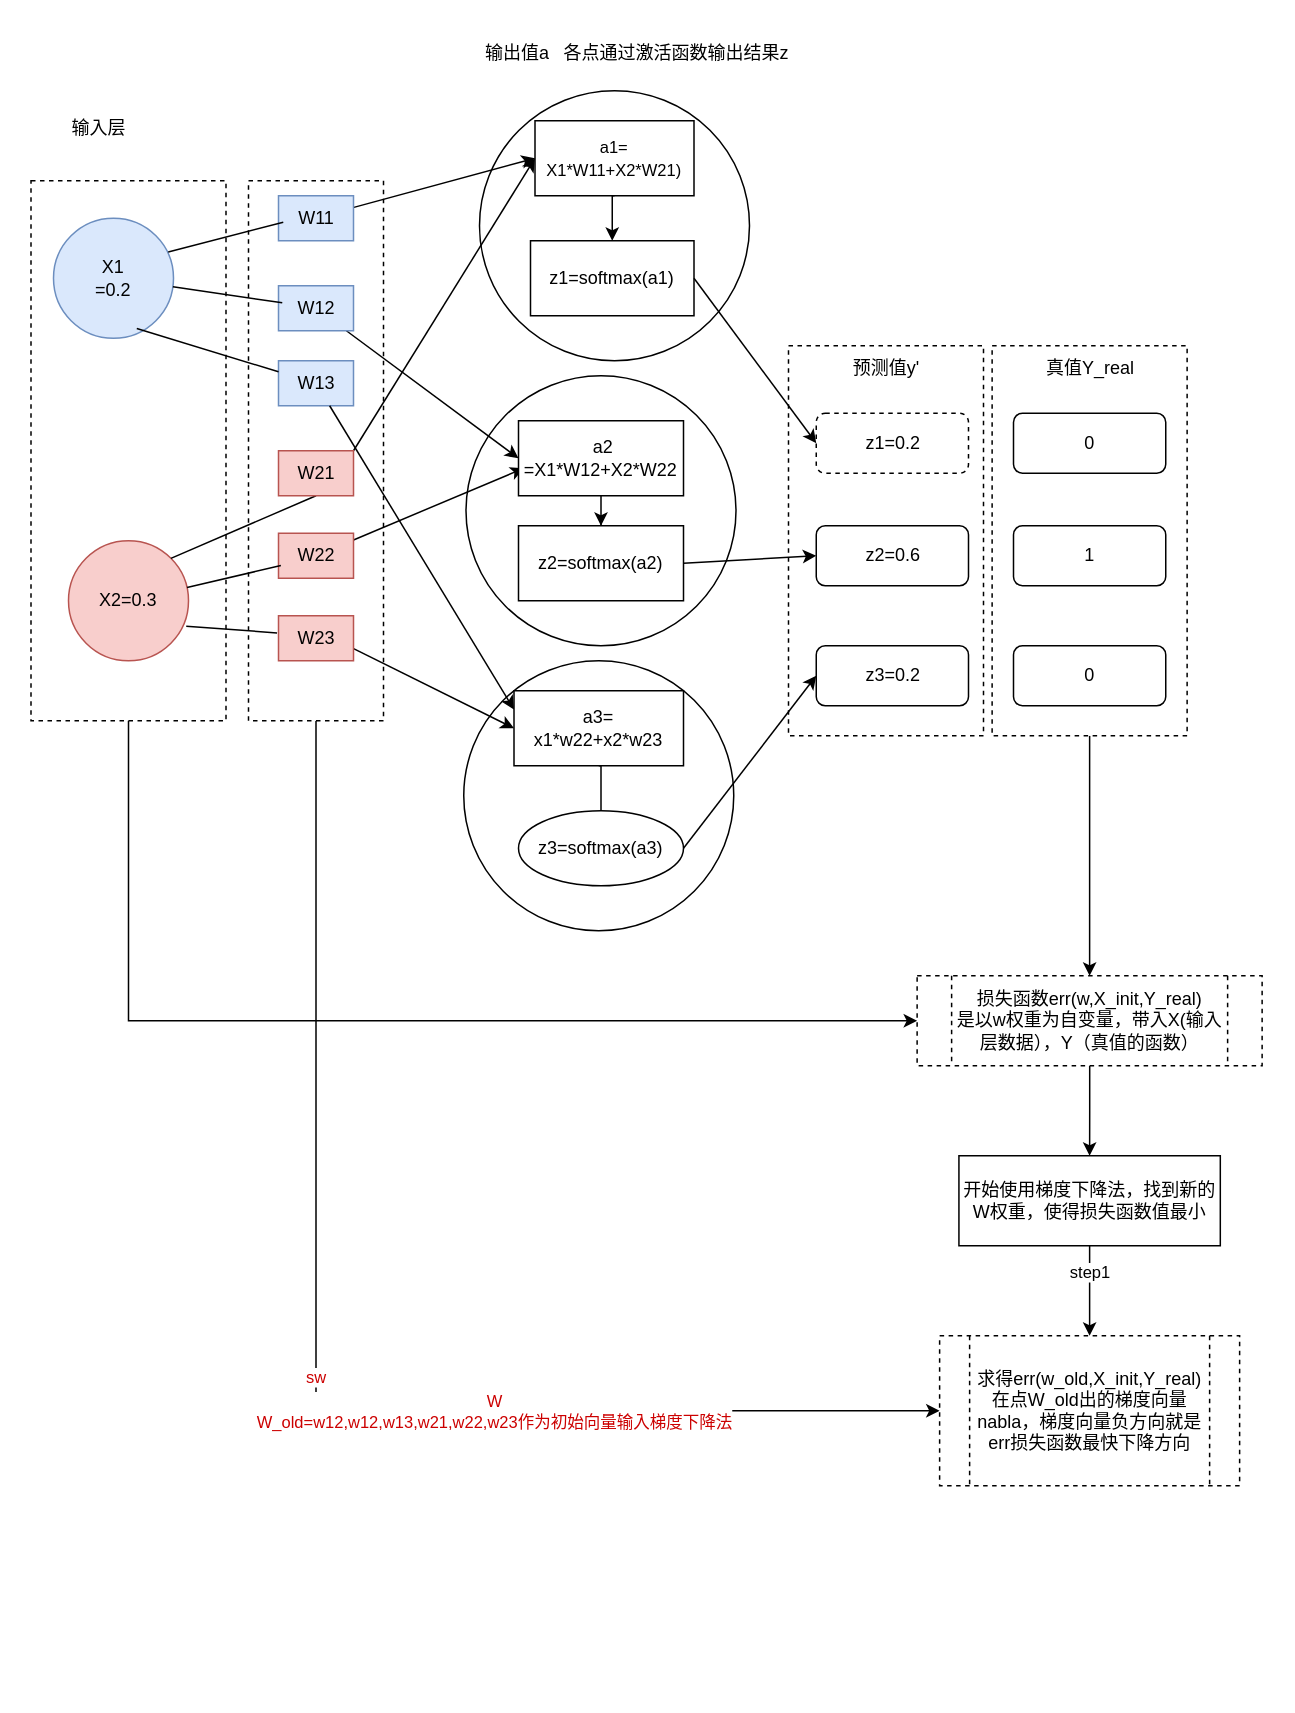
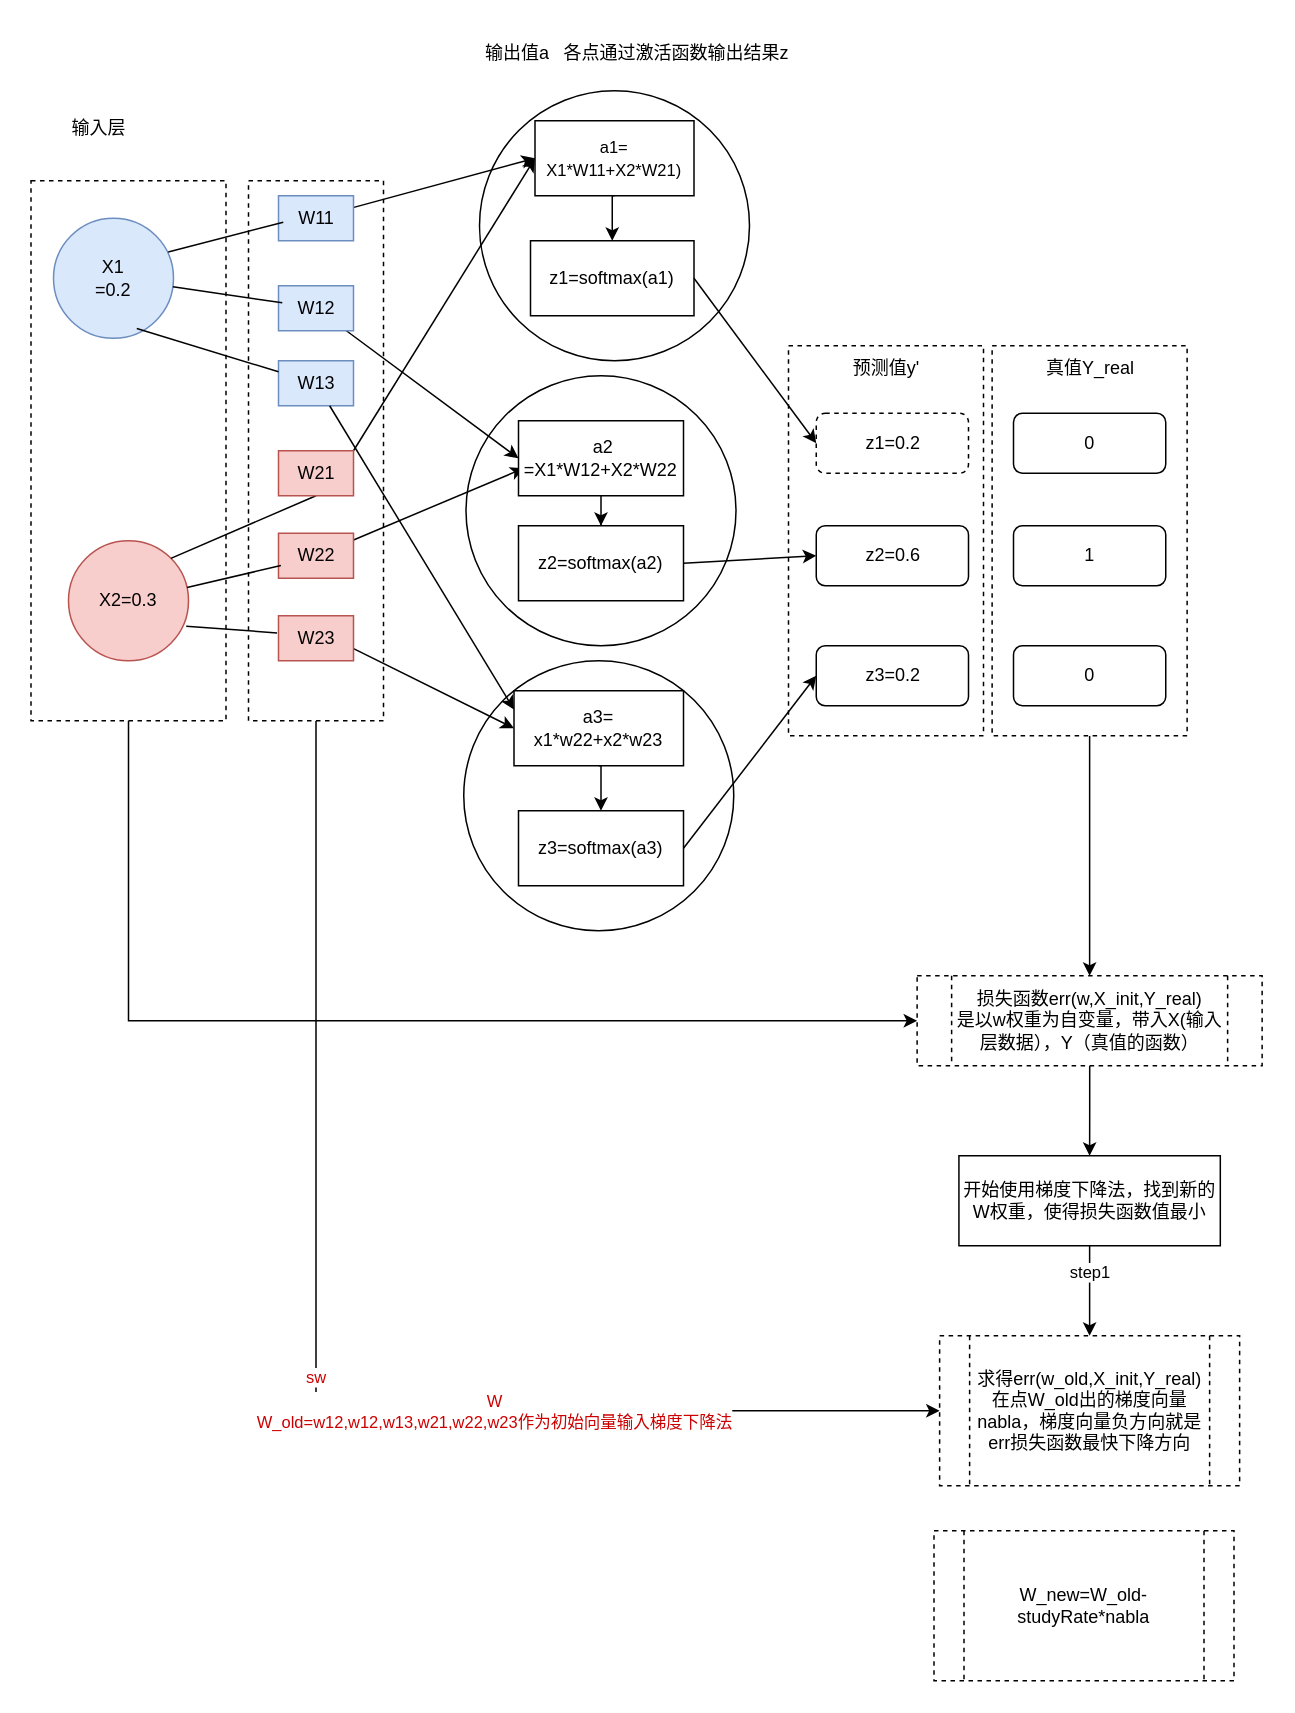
edge "a3= x1*w22+x2*w23" -- "z3=softmax(a3)": arrowhead none -> classic
node "z3=softmax(a3)": shape ellipse -> rectangle
node "W_new=W_old-studyRate*nabla": added
